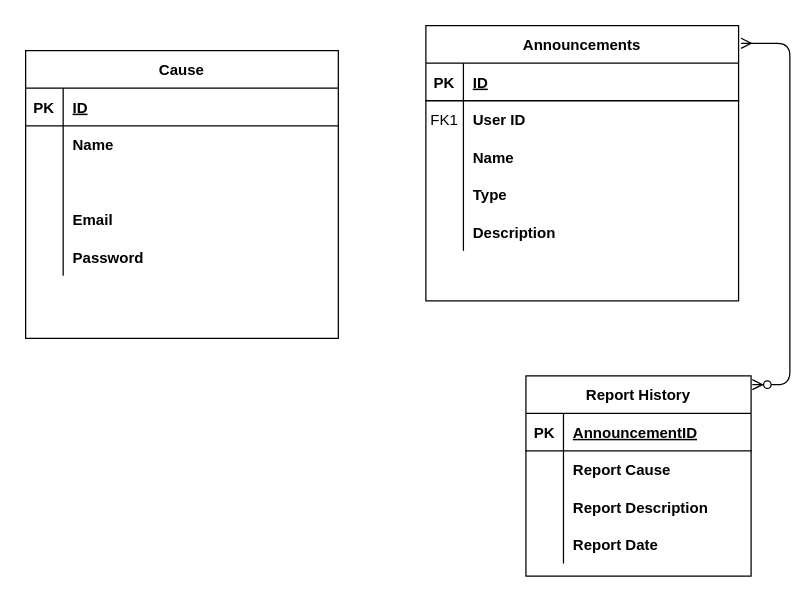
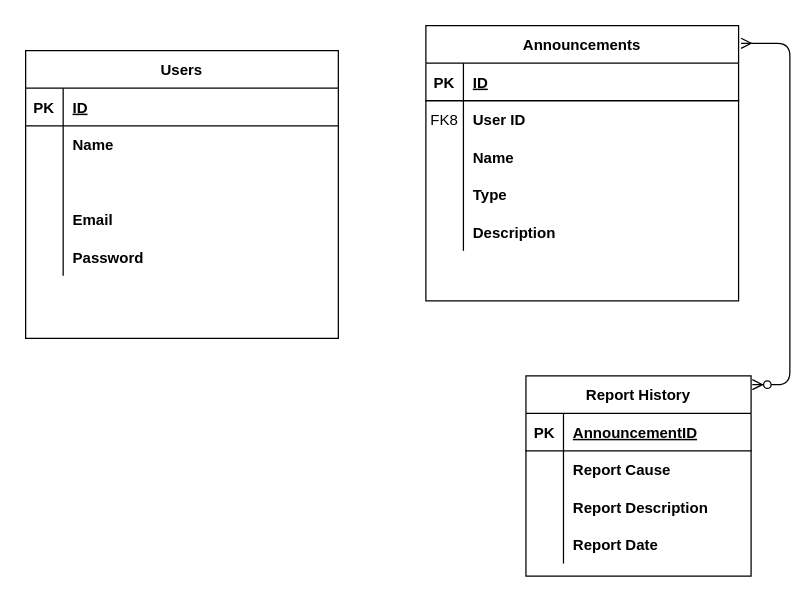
node "Cause": label "Cause" -> "Users"
node "FK1": label "FK1" -> "FK8"
